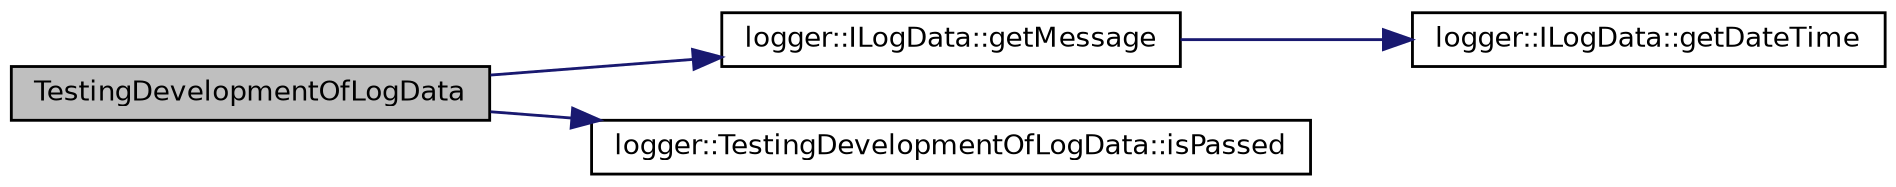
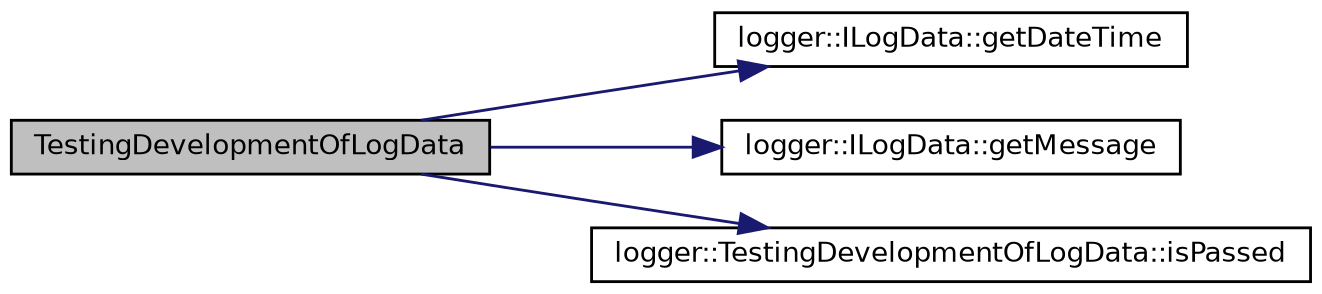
edge "logger::ILogData::getMessage" -> "logger::ILogData::getDateTime": now "TestingDevelopmentOfLogData" -> "logger::ILogData::getDateTime"
